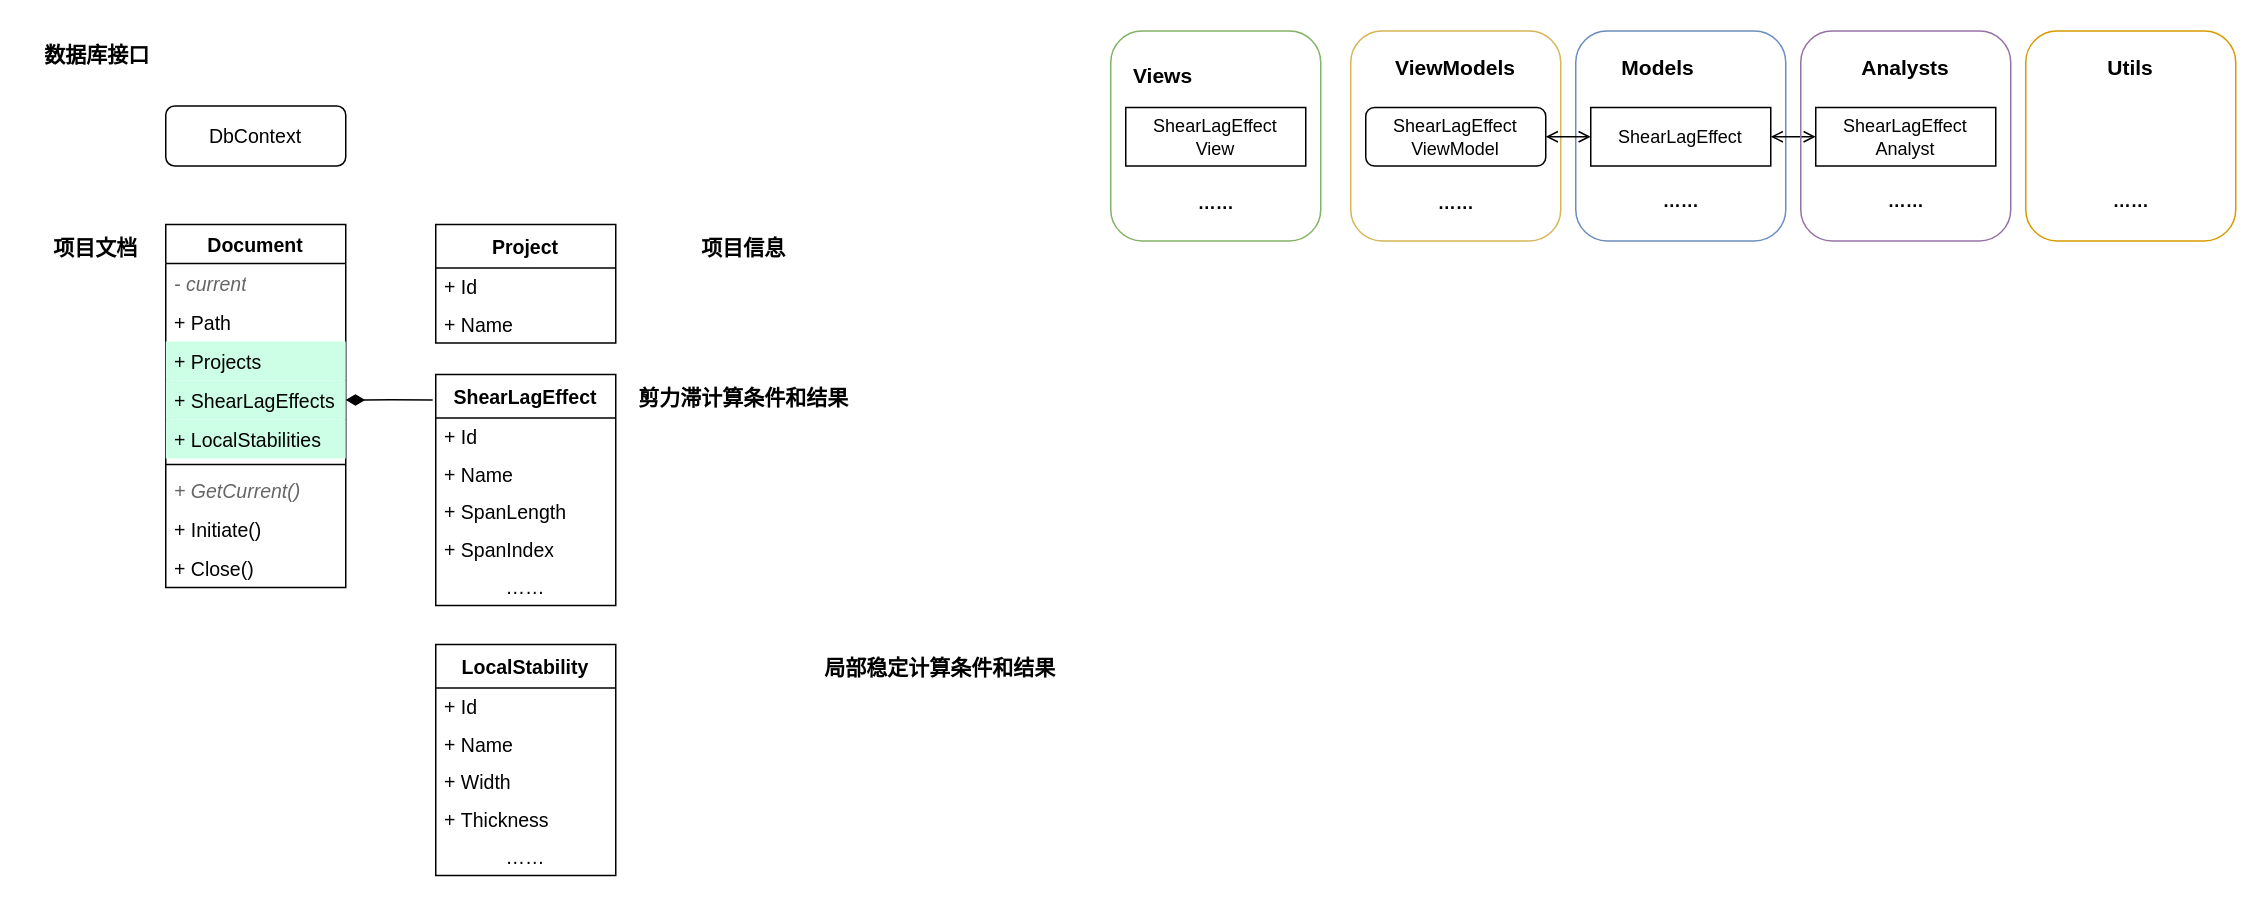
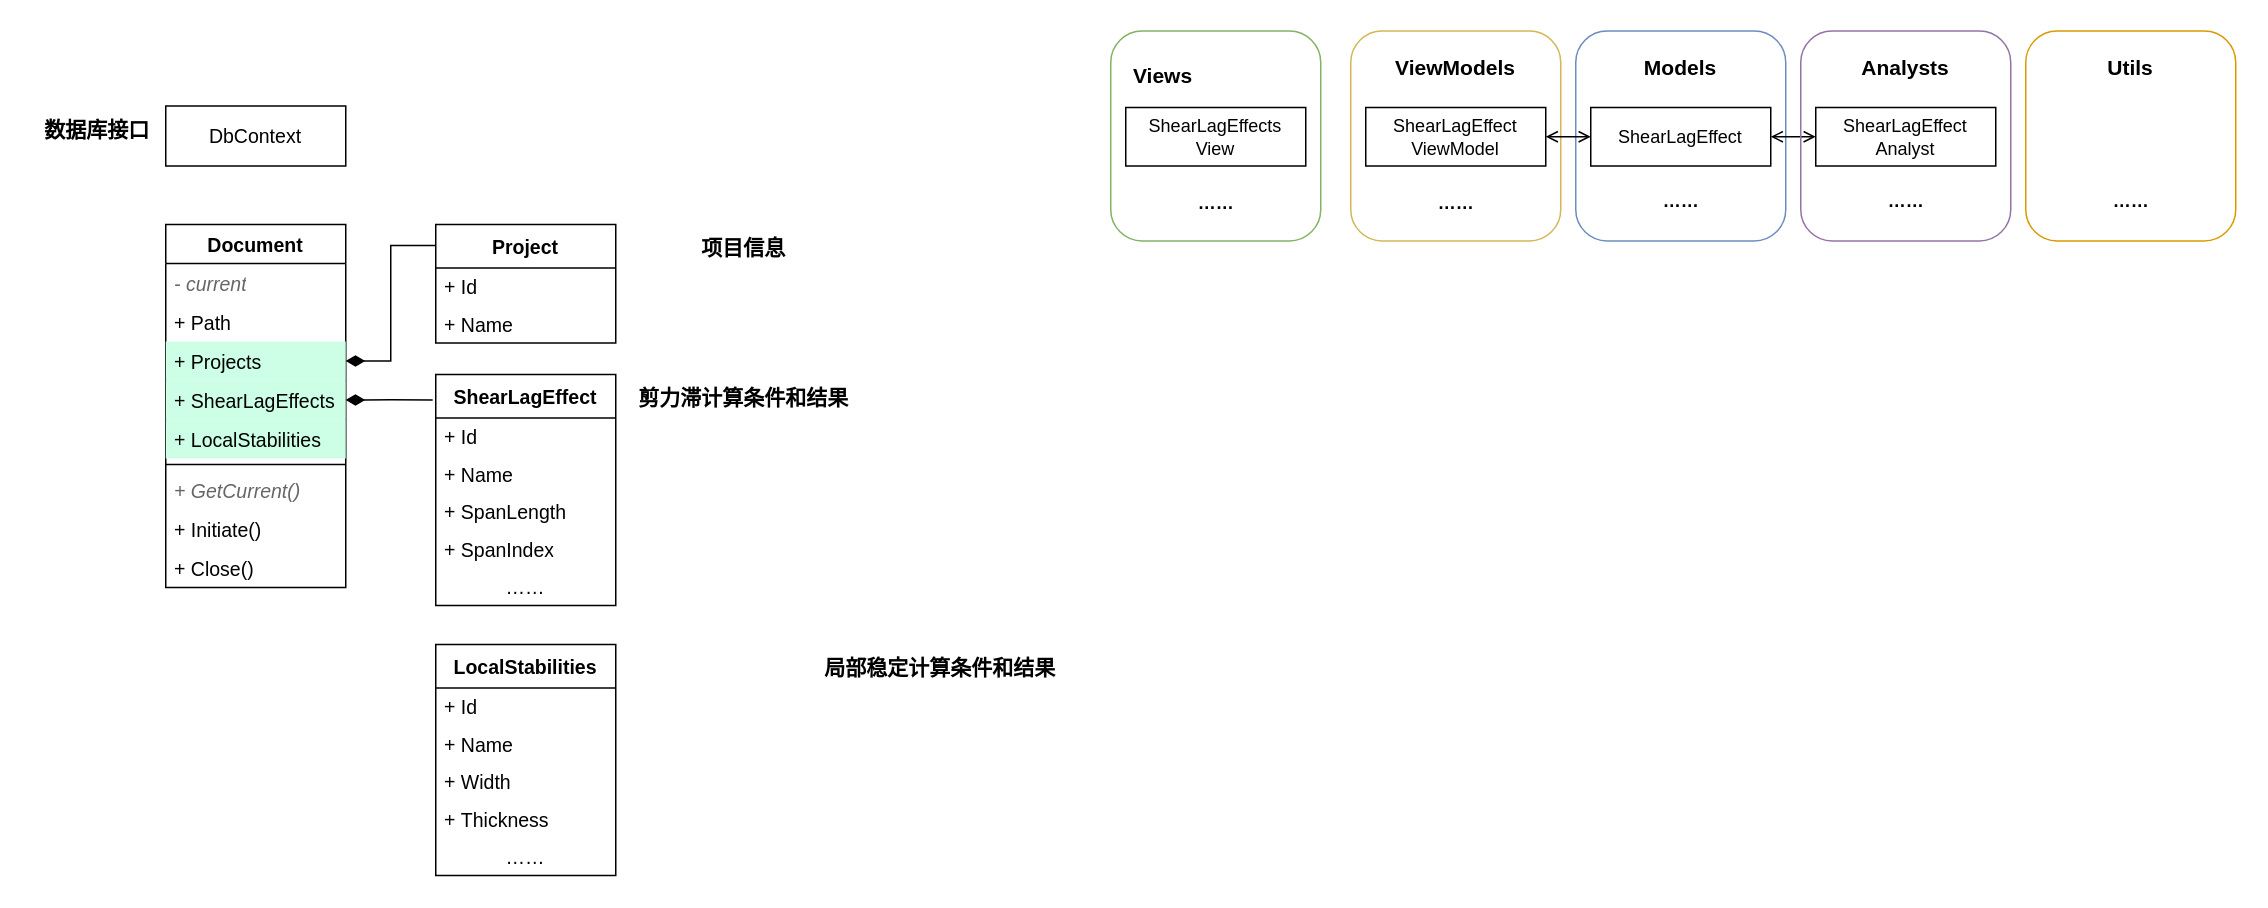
node "数据库接口": moved (97, 54) -> (97, 129)
node "Models": moved (1658, 68) -> (1681, 68)
node "DbContext": shape rounded rectangle -> rectangle
node "ShearLagEffect View": label "ShearLagEffect View" -> "ShearLagEffects View"
node "ShearLagEffect ViewModel": shape rounded rectangle -> rectangle
node "项目文档": removed
edge "Project" -> "+ Projects": added
node "LocalStability": label "LocalStability" -> "LocalStabilities"
